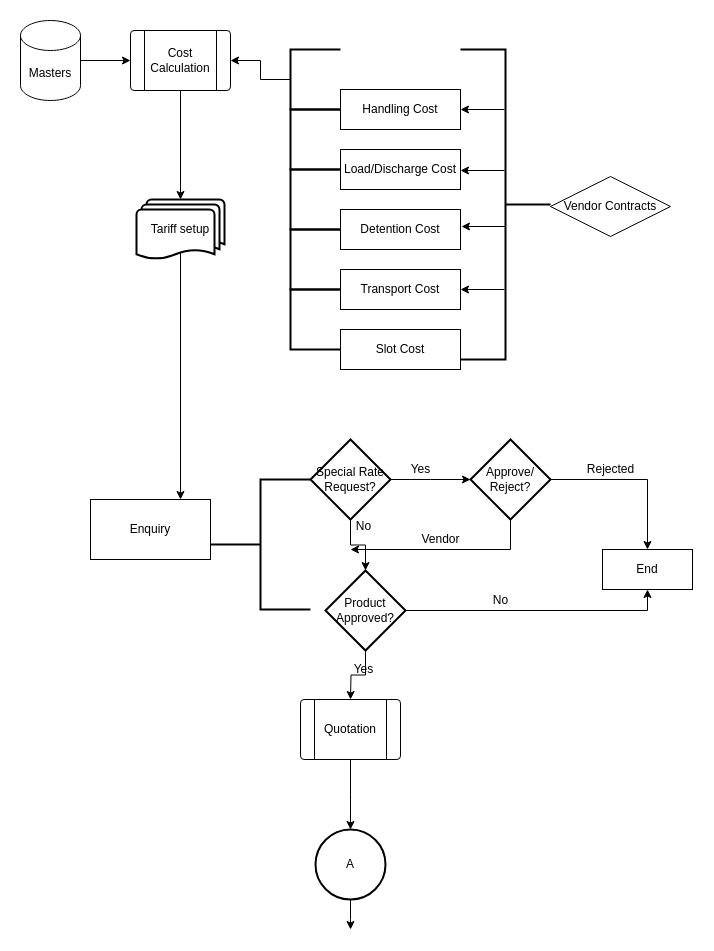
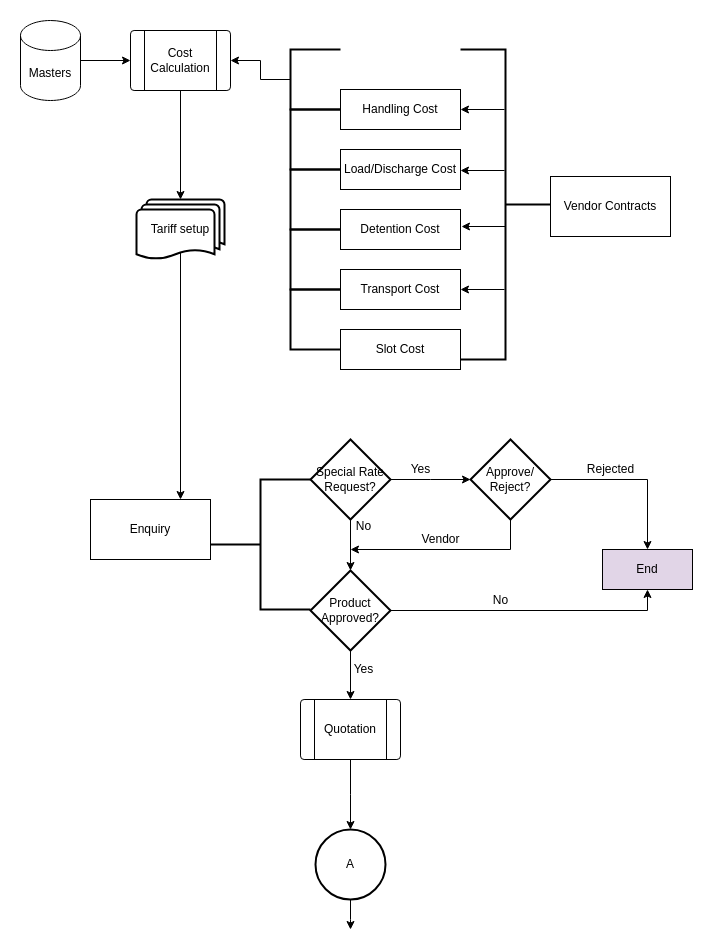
node "Vendor Contracts": shape diamond -> rectangle
node "End": fillcolor #ffffff -> #e1d5e7
node "Product Approved?": moved (366, 611) -> (351, 611)
